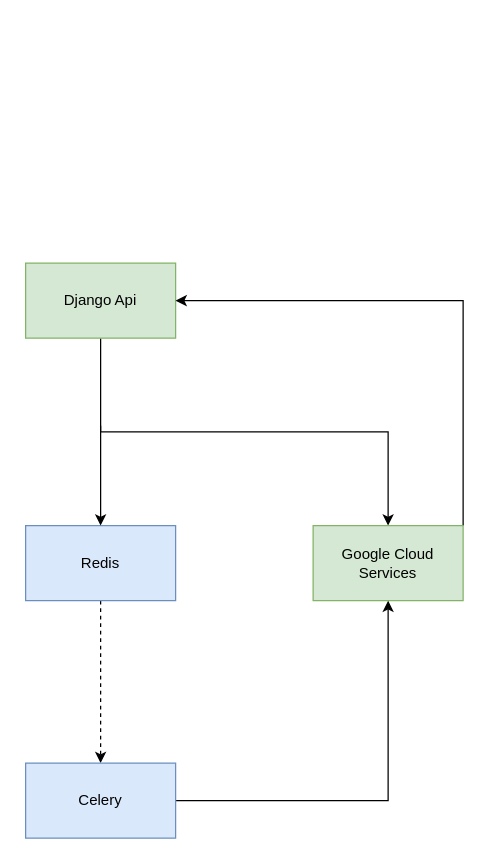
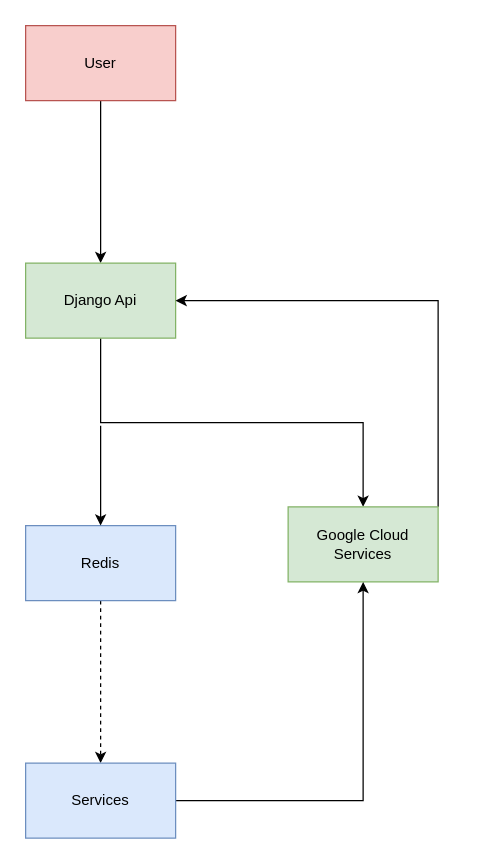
node "User": added
edge "User" -> "Django Api": added
node "Google Cloud Services": moved (388, 563) -> (363, 544)
node "Celery": label "Celery" -> "Services"
